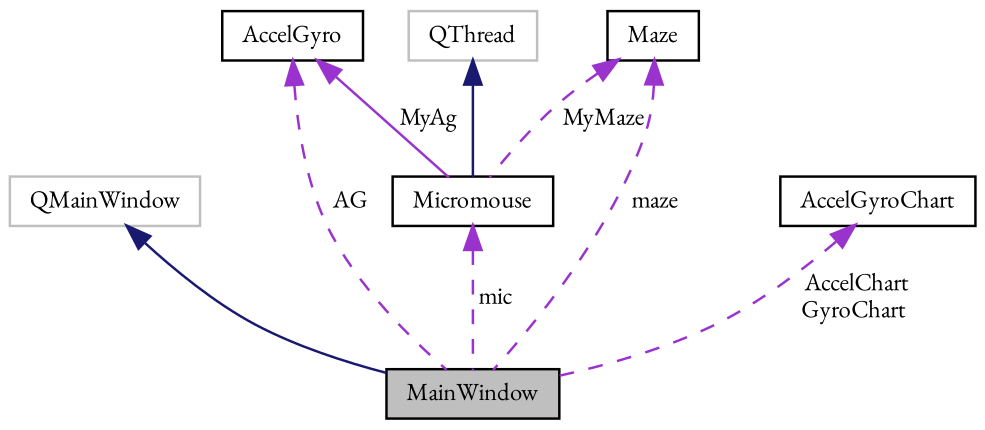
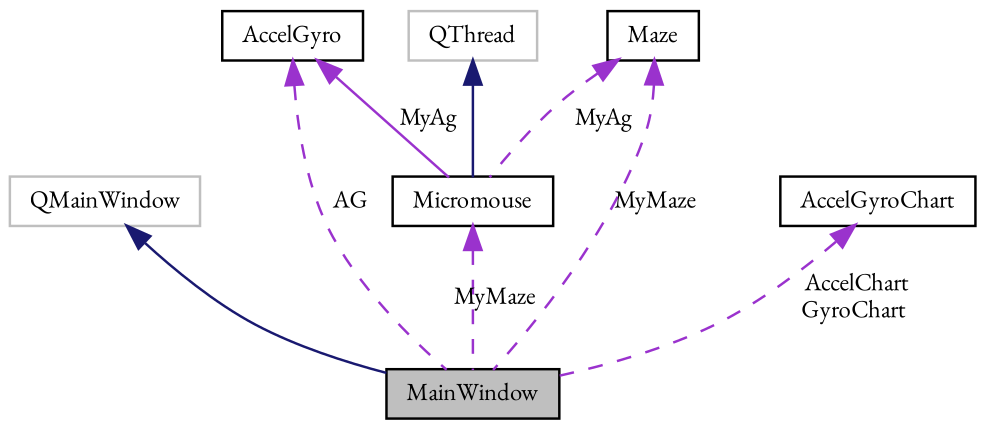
edge "Micromouse" -> "Maze": label " MyMaze" -> " MyAg"
edge "MainWindow" -> "Maze": label " maze" -> " MyMaze"
edge "MainWindow" -> "Micromouse": label " mic" -> " MyMaze"
